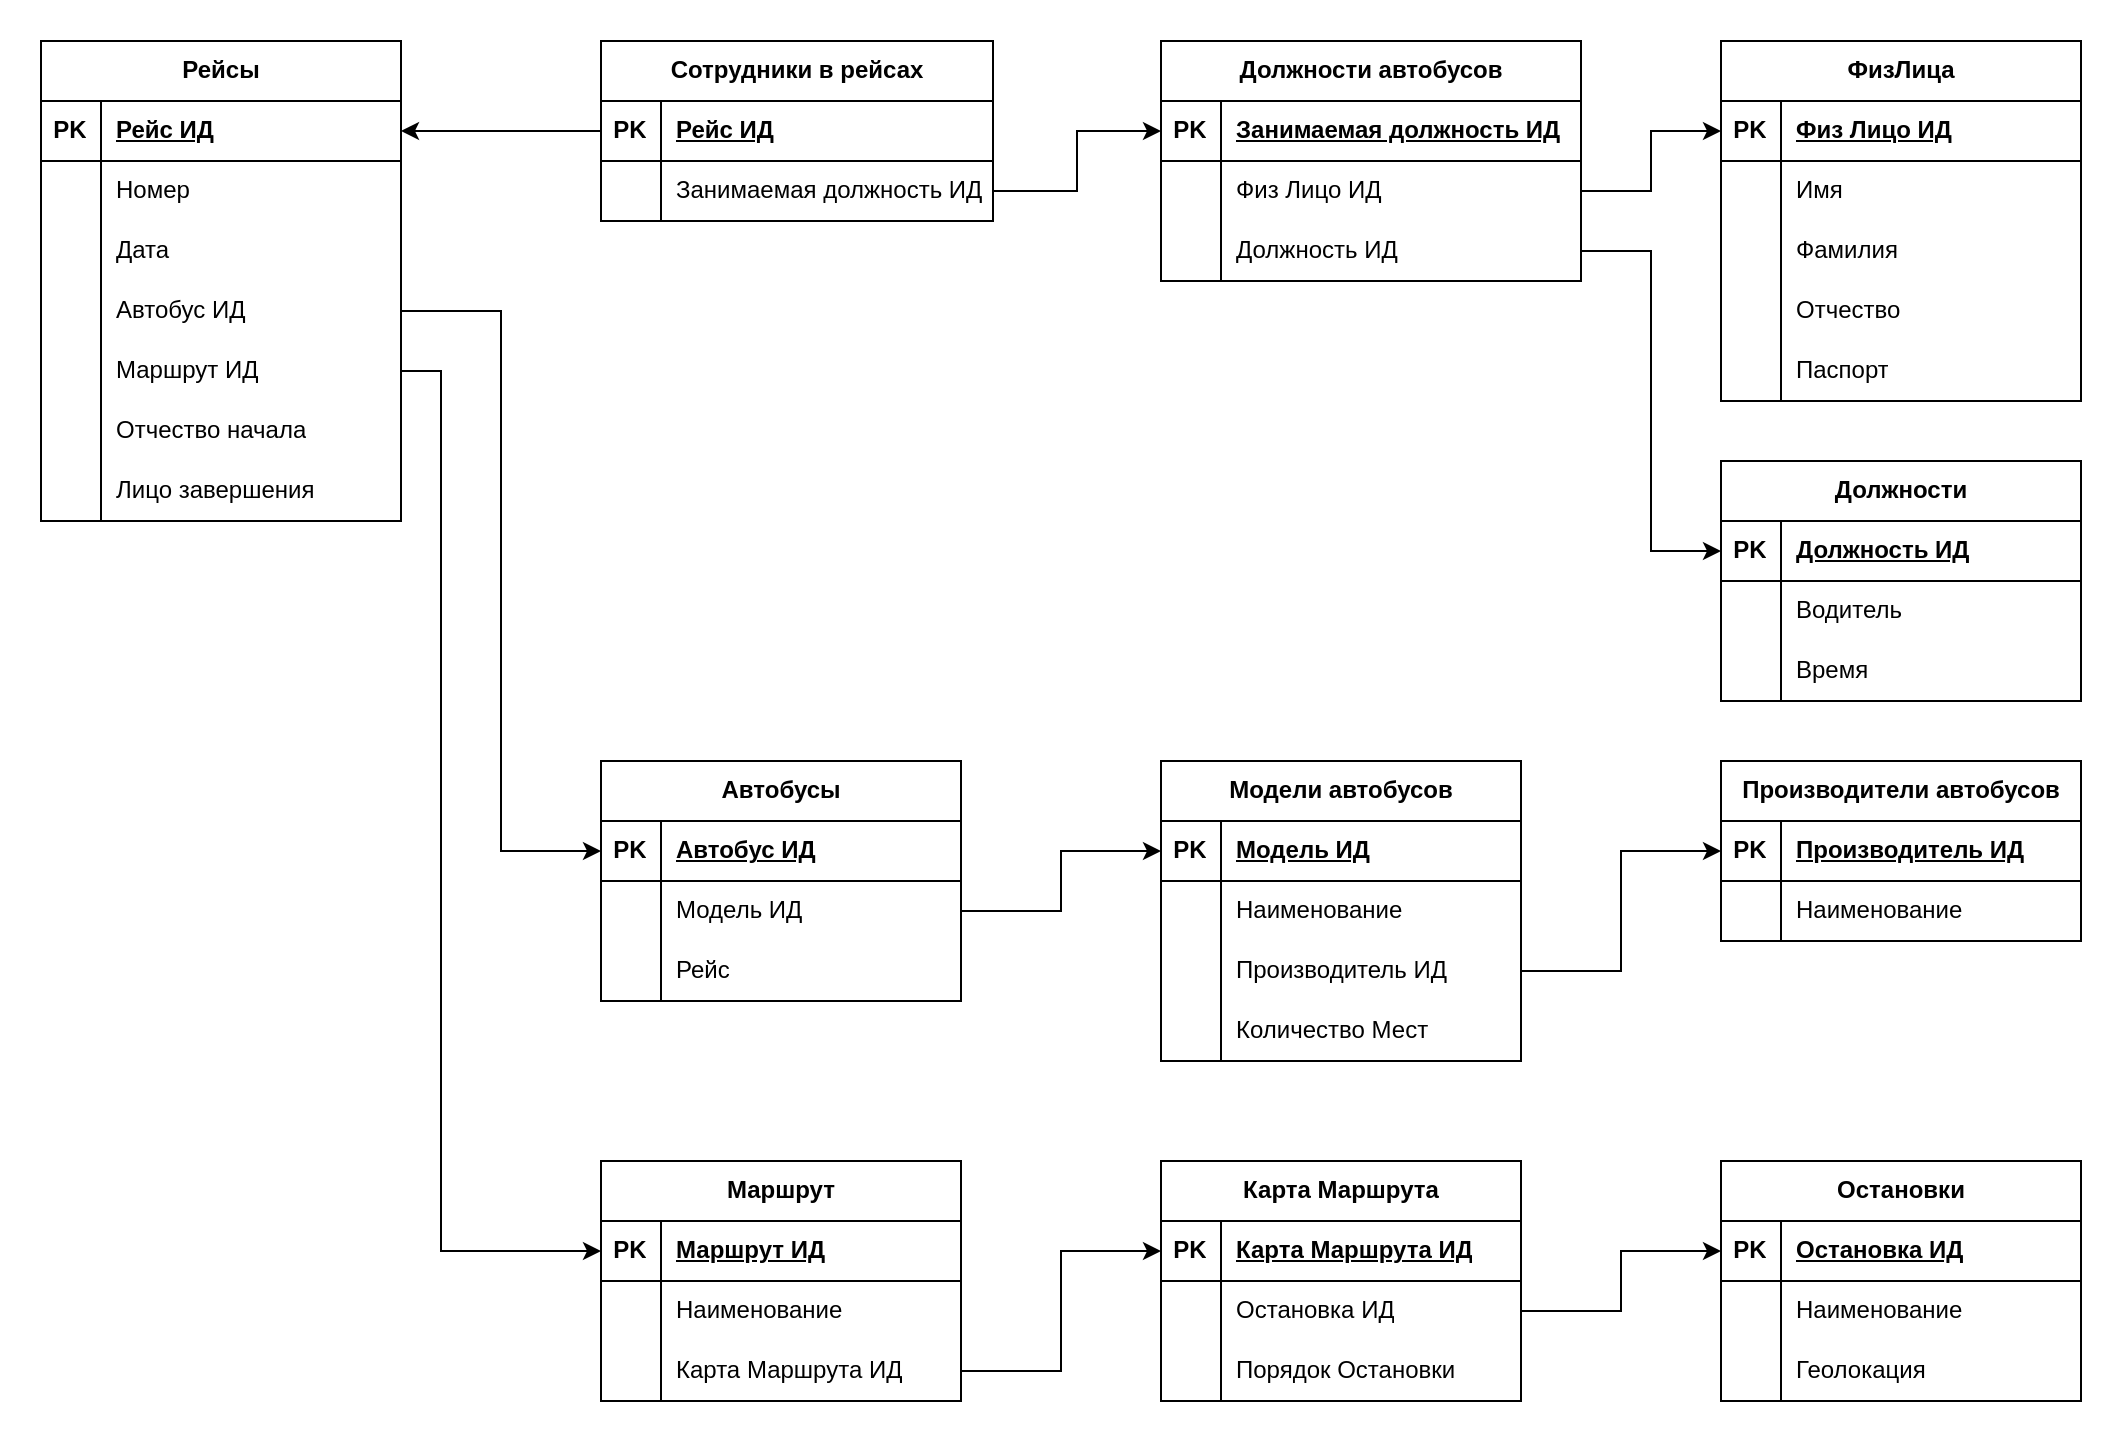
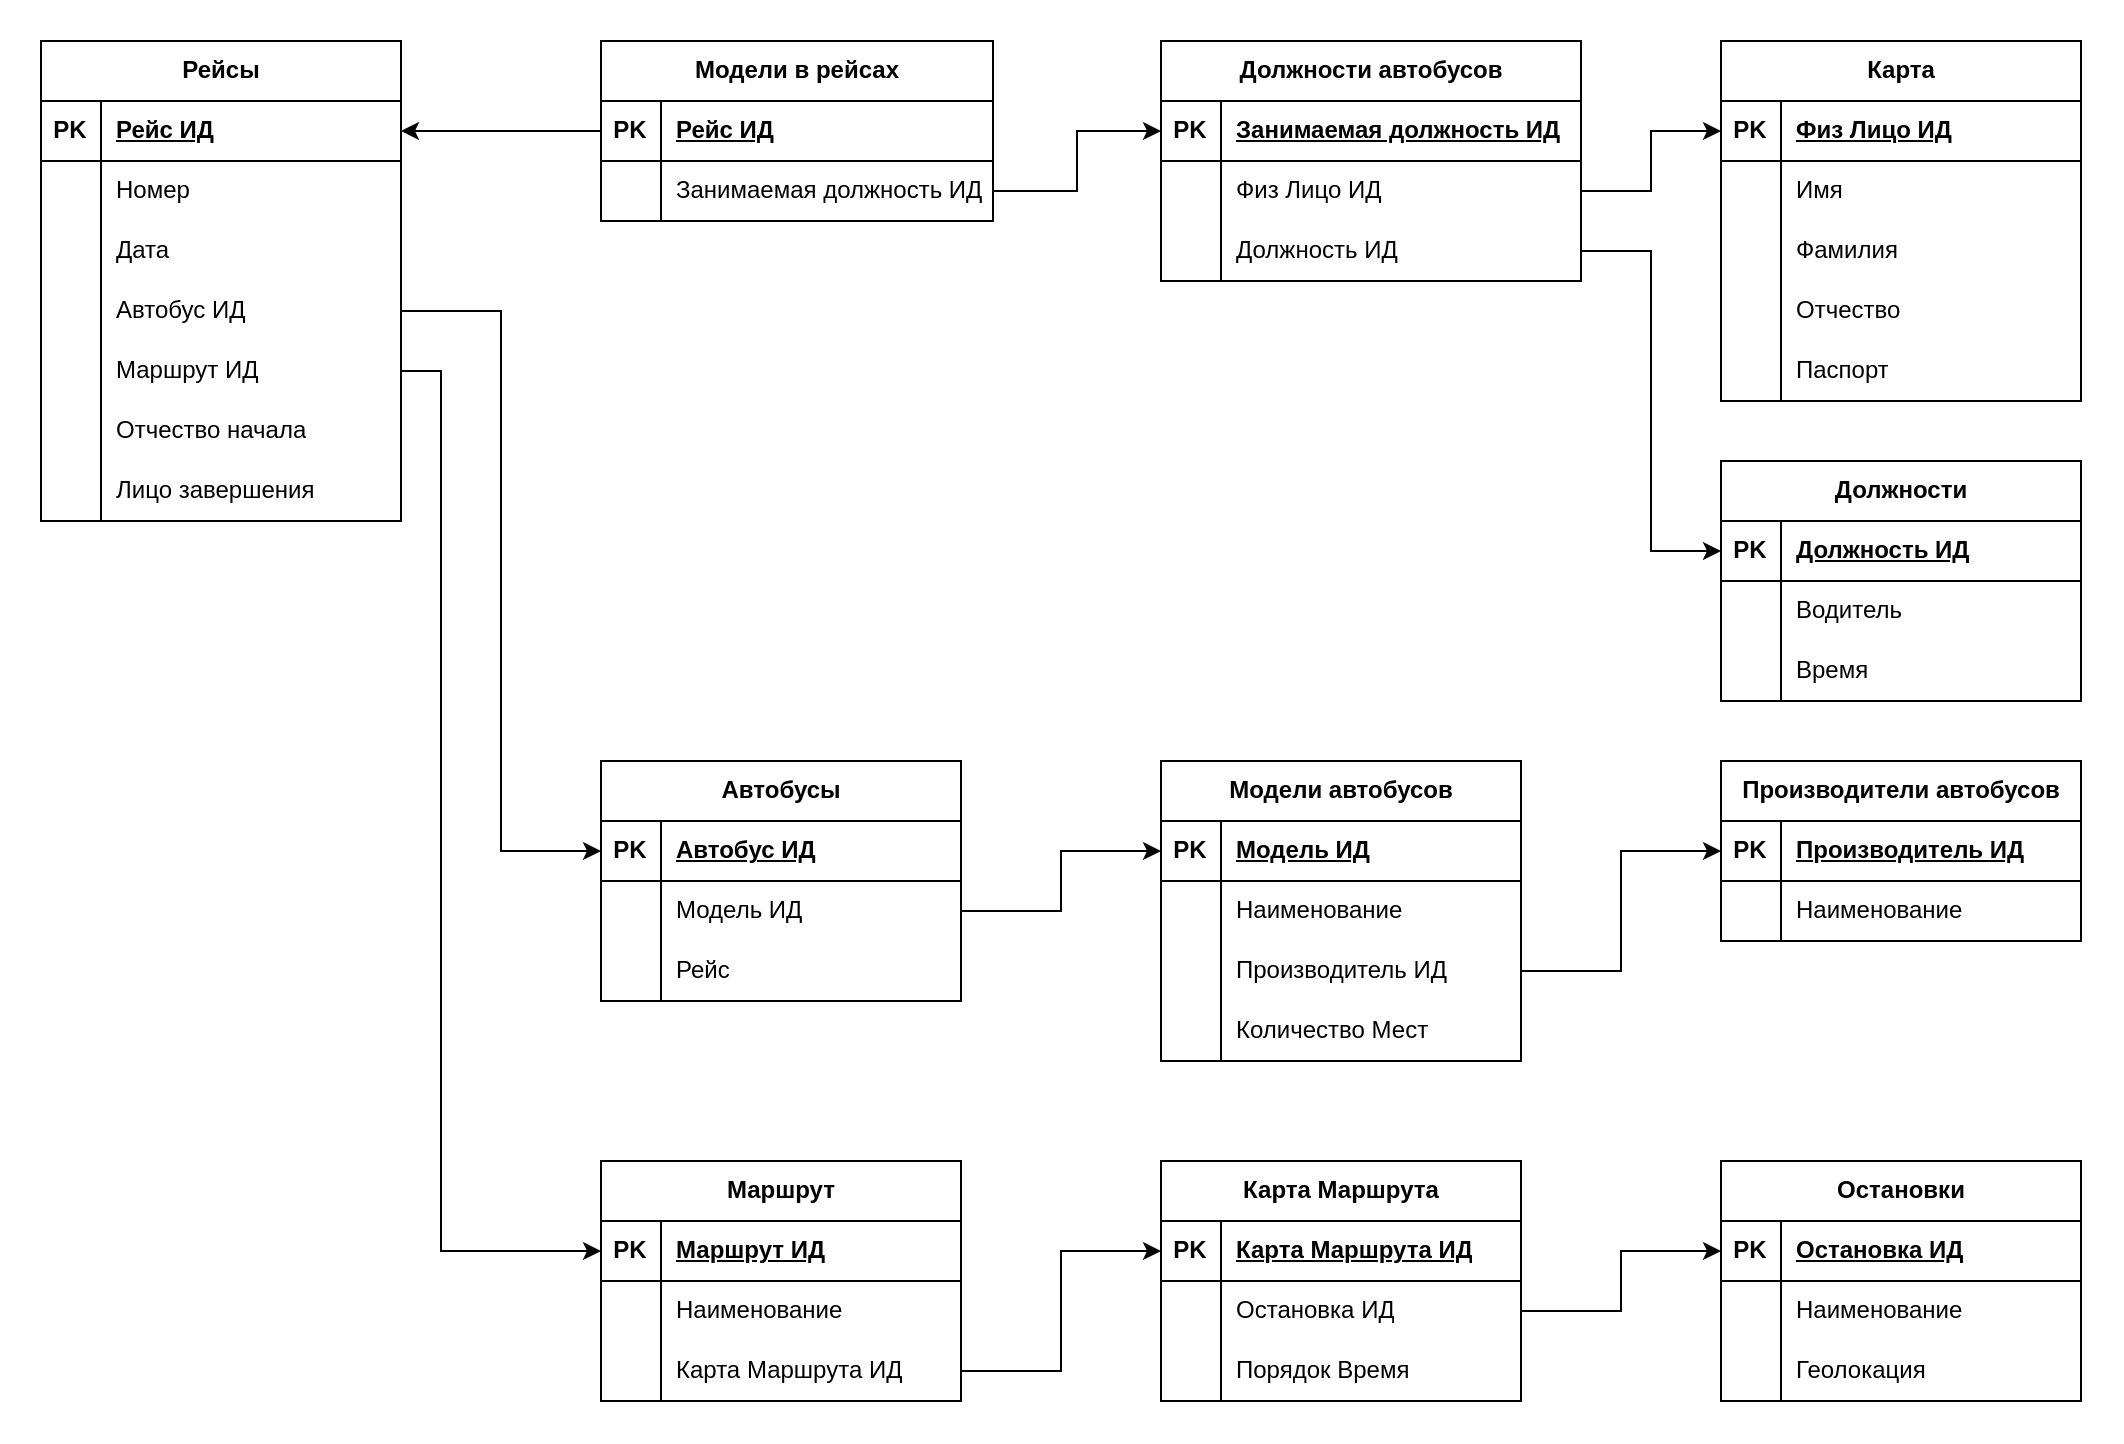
node "Сотрудники в рейсах": label "Сотрудники в рейсах" -> "Модели в рейсах"
node "ФизЛица": label "ФизЛица" -> "Карта"
node "Порядок Остановки": label "Порядок Остановки" -> "Порядок Время"
